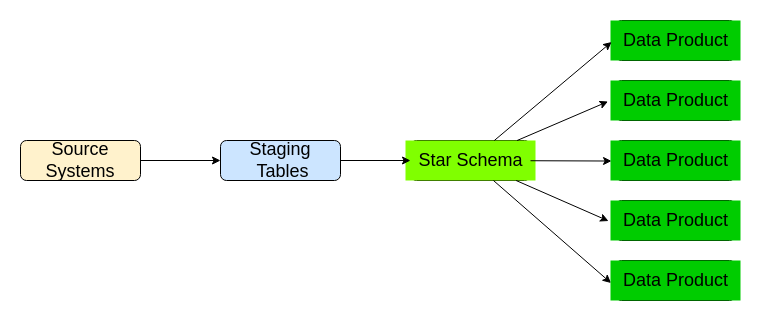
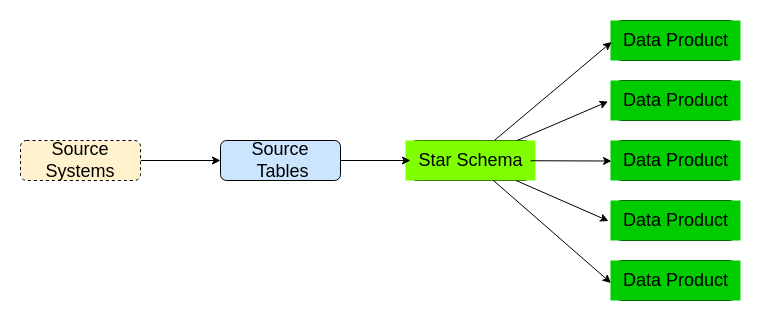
node "Source Systems": style solid -> dashed
node "Staging Tables": label "Staging Tables" -> "Source Tables"
